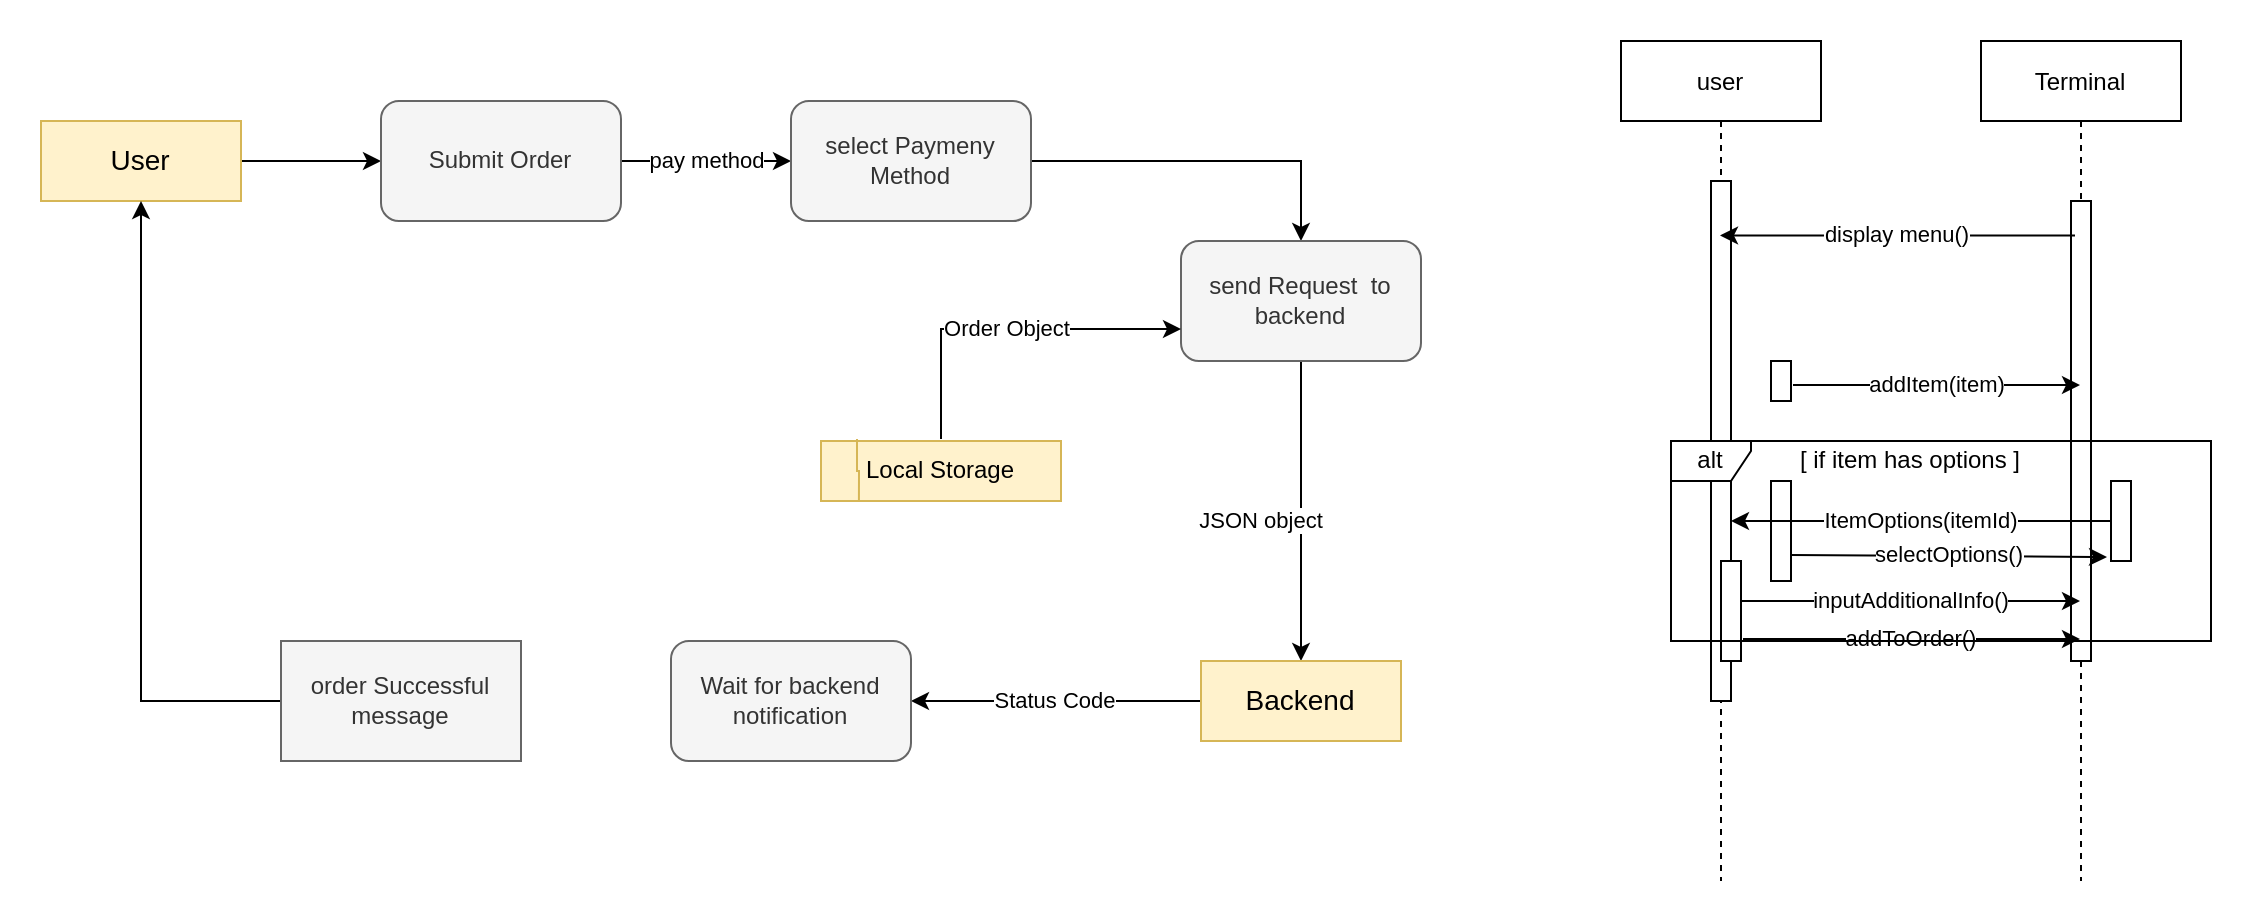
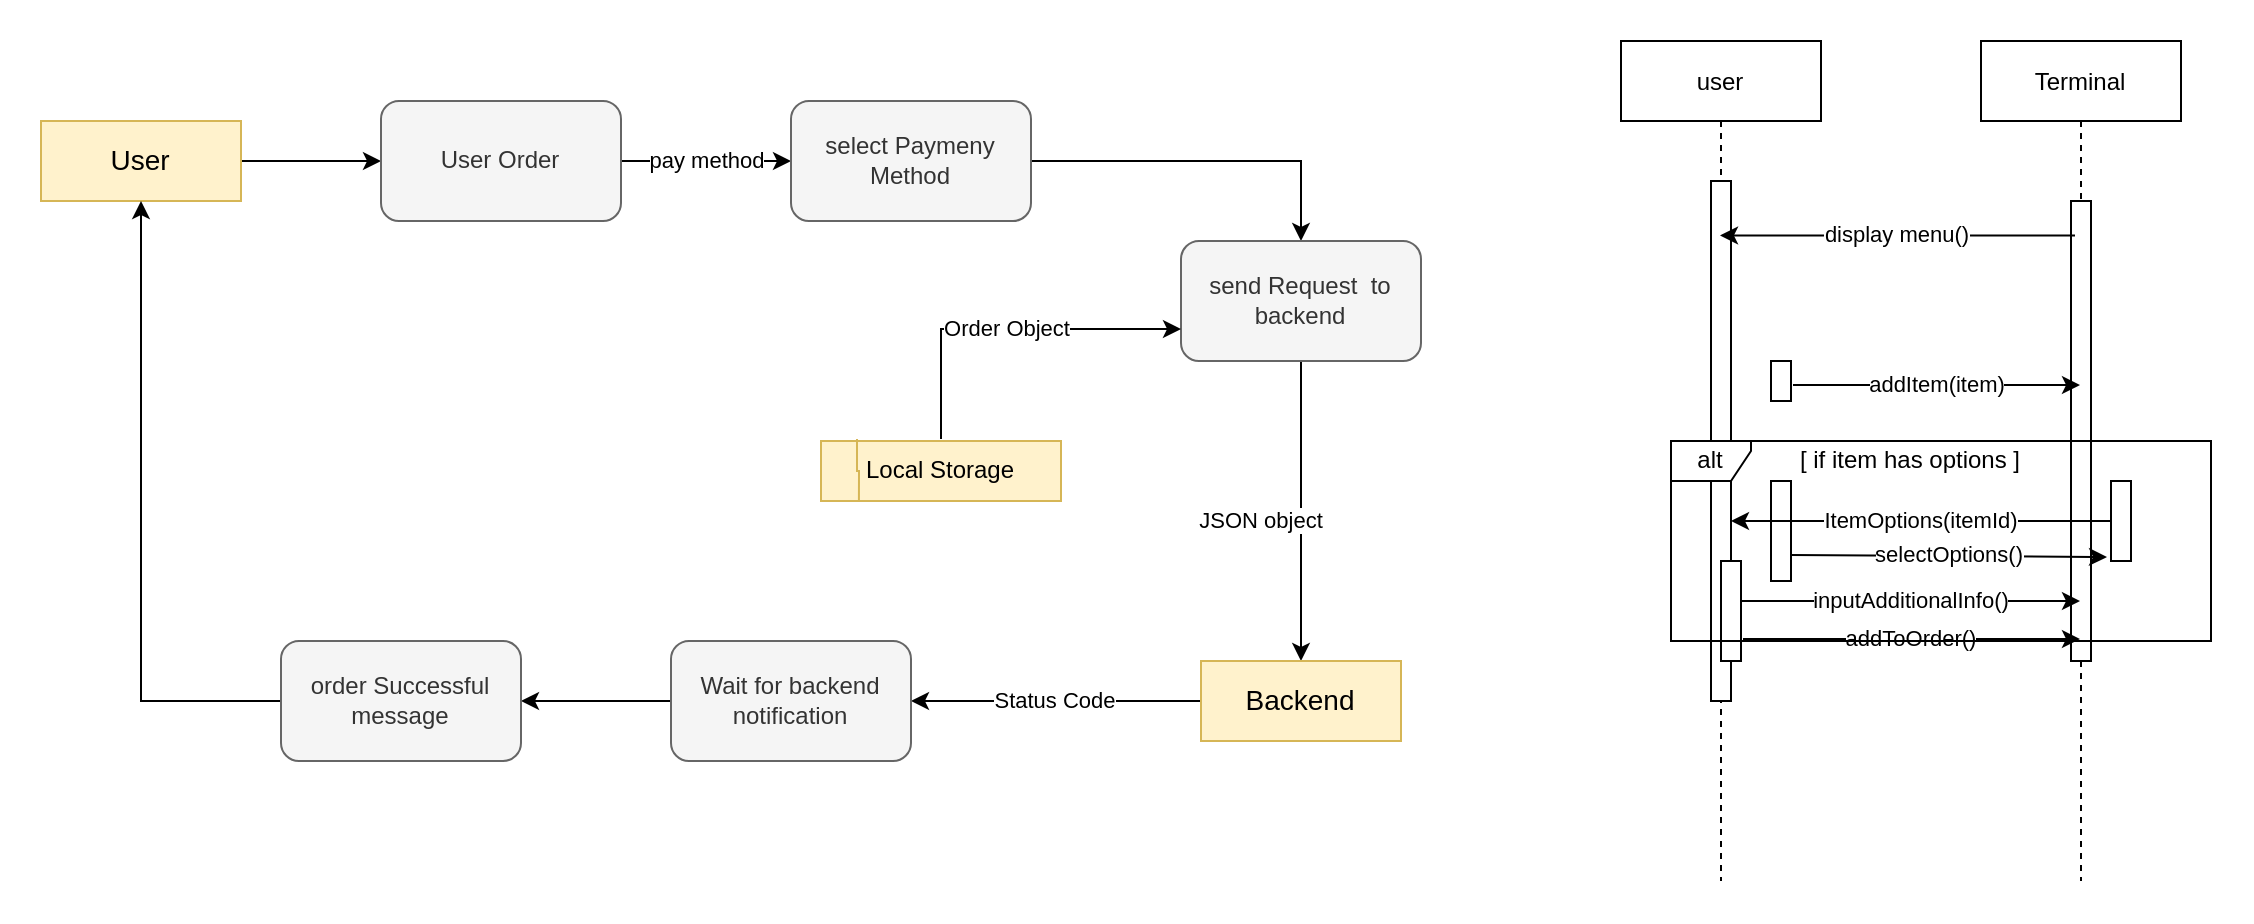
node "Submit Order": label "Submit Order" -> "User Order"
node "order Successful message": shape rectangle -> rounded rectangle
edge "Wait for backend notification" -> "order Successful message": added
